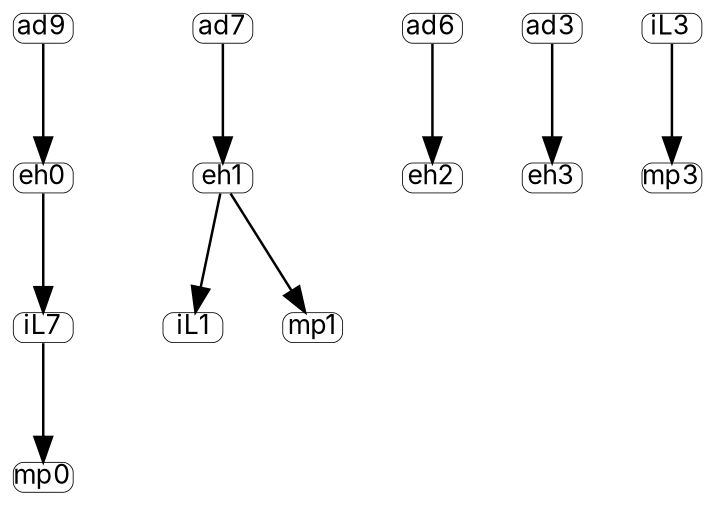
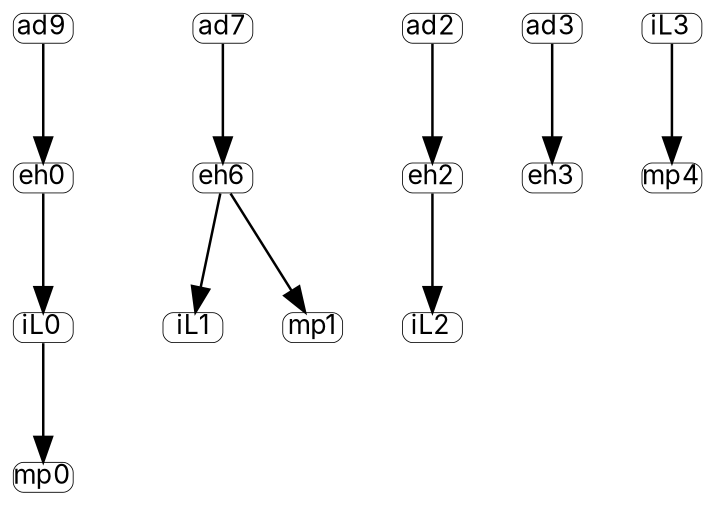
node "ad6": label "ad6" -> "ad2"
node "eh1": label "eh1" -> "eh6"
node "mp3": label "mp3" -> "mp4"
node "iL7": label "iL7" -> "iL0"
node "iL2": added
